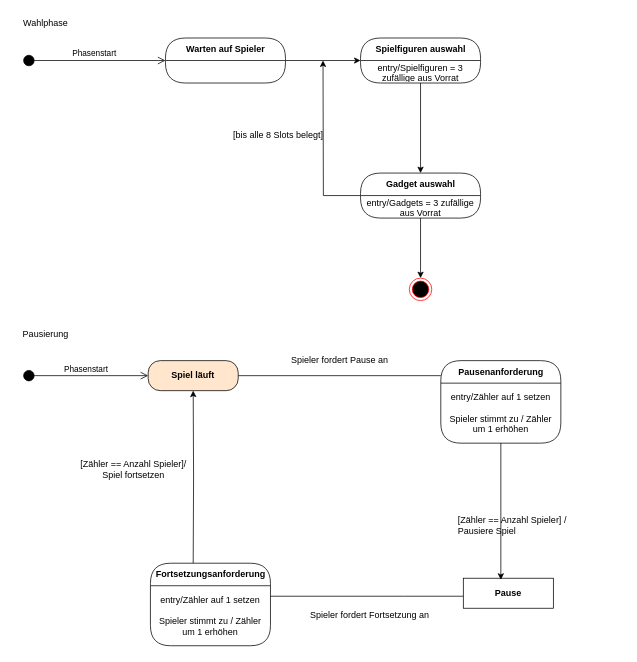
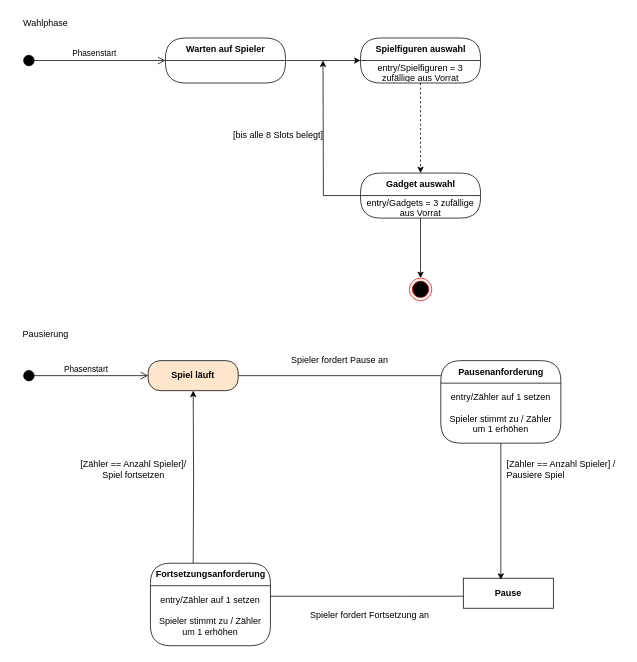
edge "entry/Spielfiguren = 3 zufällige aus Vorrat" -> "Gadget auswahl": style solid -> dashed
node "[Zähler == Anzahl Spieler] / Pausiere Spiel": moved (512, 525) -> (561, 469)
